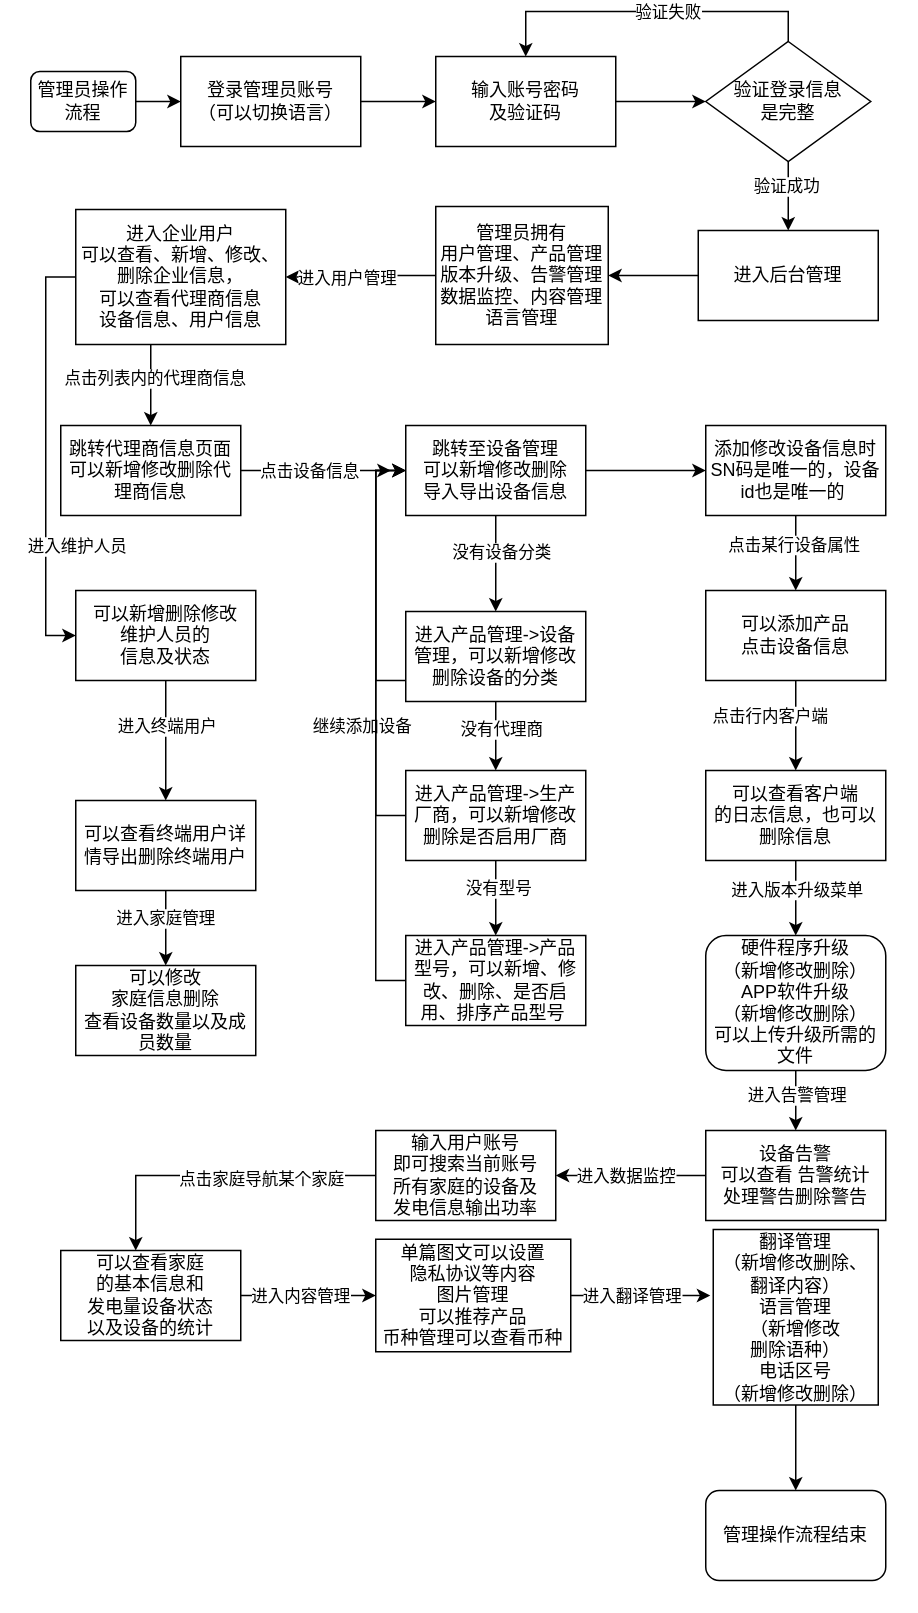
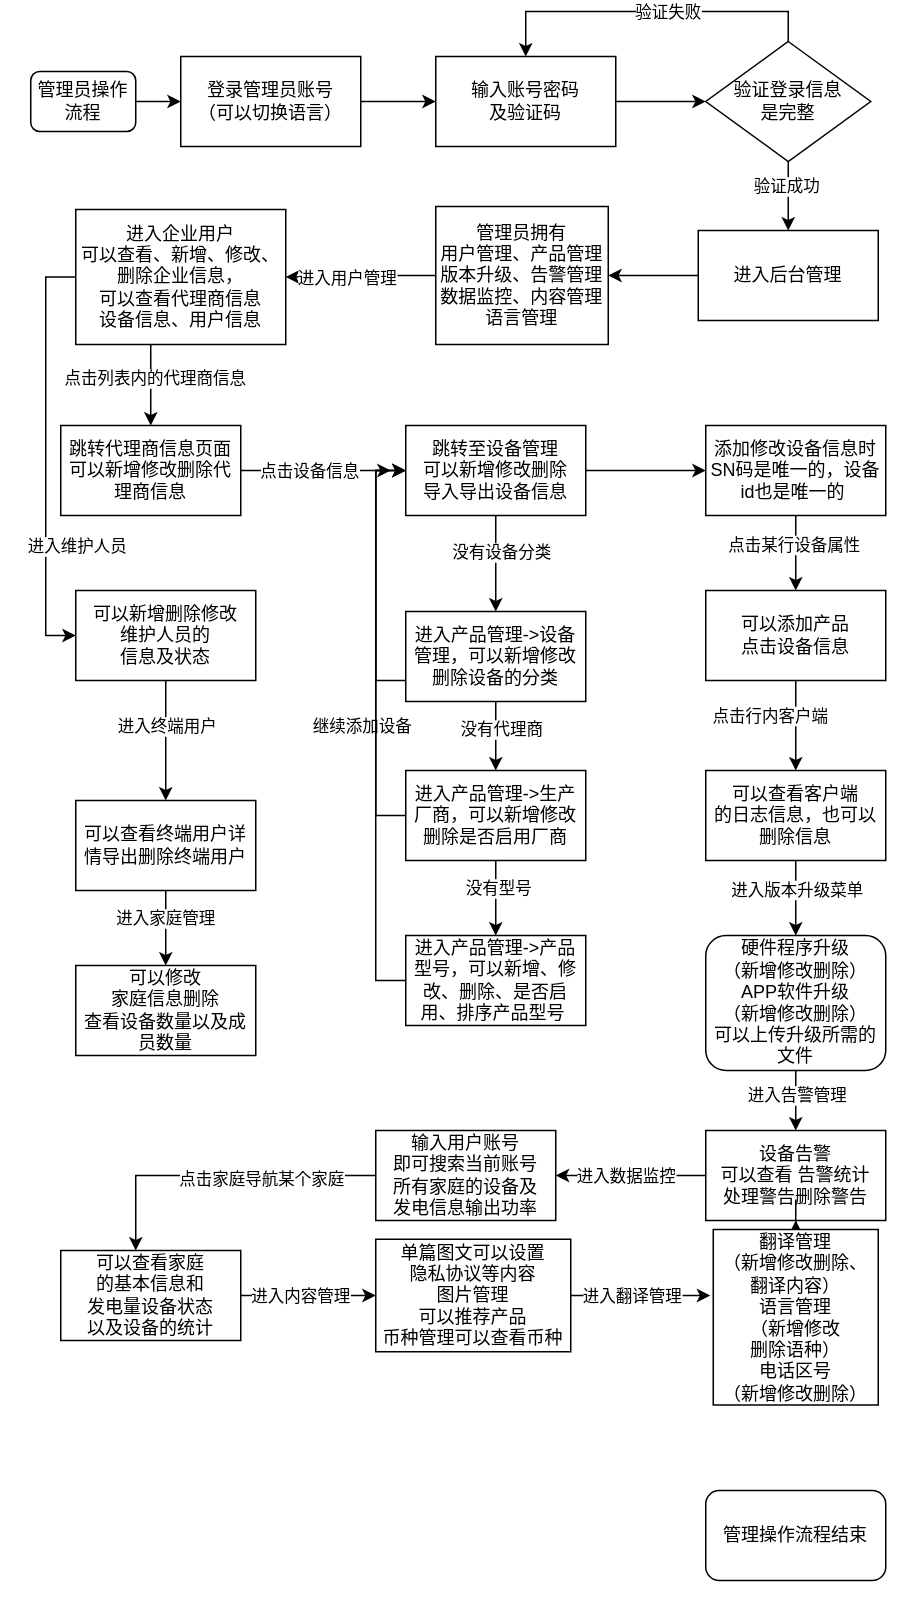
edge "翻译管理 （新增修改删除、 翻译内容） 语言管理 （新增修改 删除语种） 电话区号 （新增修改删除）" -> "管理操作流程结束": now "翻译管理 （新增修改删除、 翻译内容） 语言管理 （新增修改 删除语种） 电话区号 （新增修改删除）" -> "设备告警 可以查看 告警统计 处理警告删除警告"
